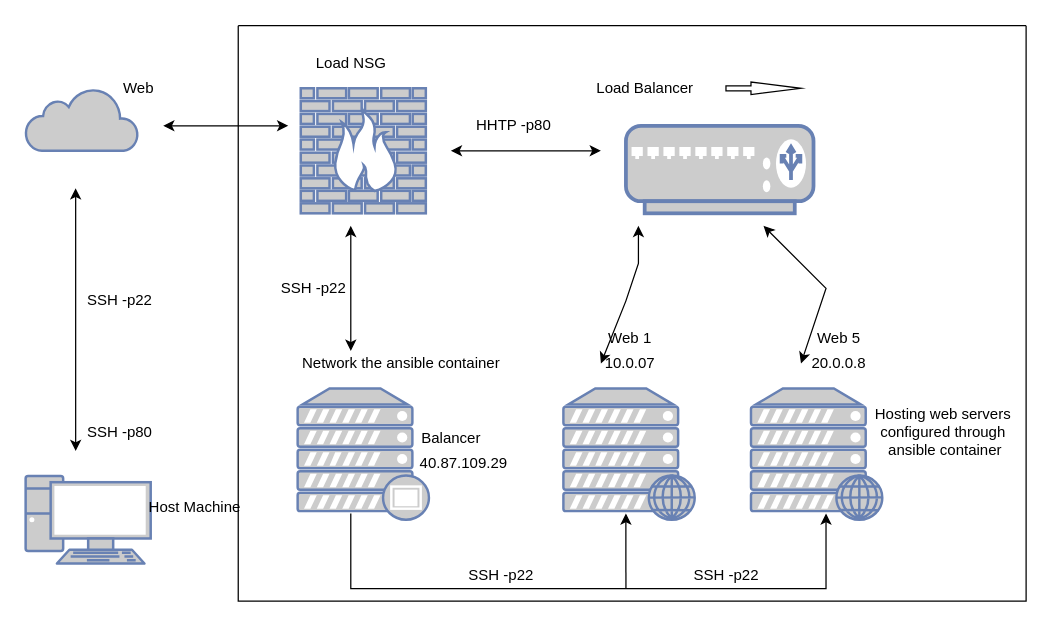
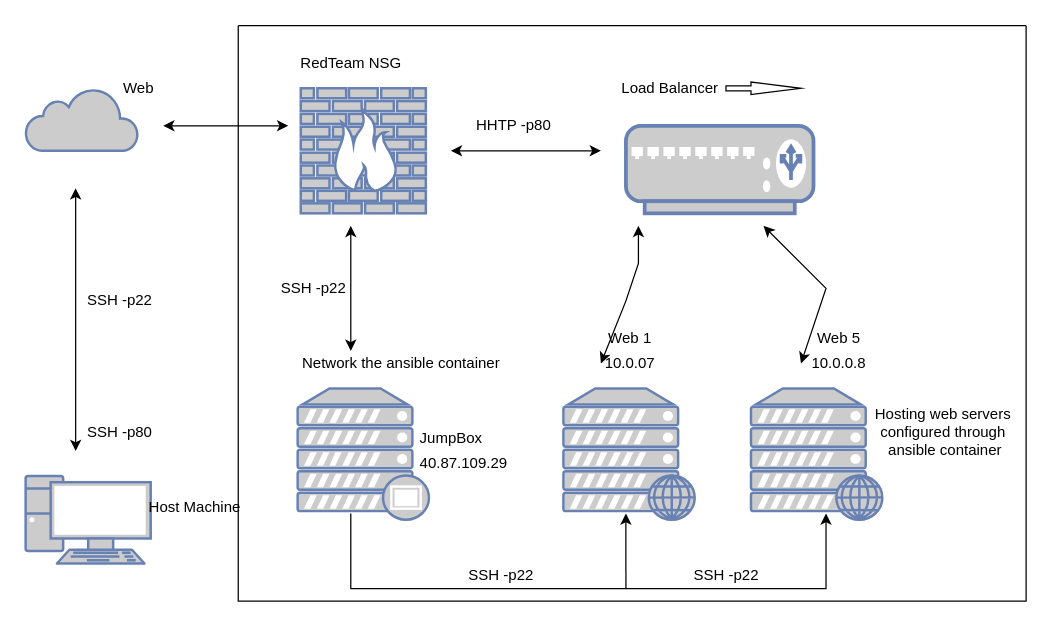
node "Load NSG": label "Load NSG" -> "RedTeam NSG"
node "Load Balancer": moved (644, 88) -> (669, 88)
node "20.0.0.8": label "20.0.0.8" -> "10.0.0.8"
node "Balancer": label "Balancer" -> "JumpBox"
